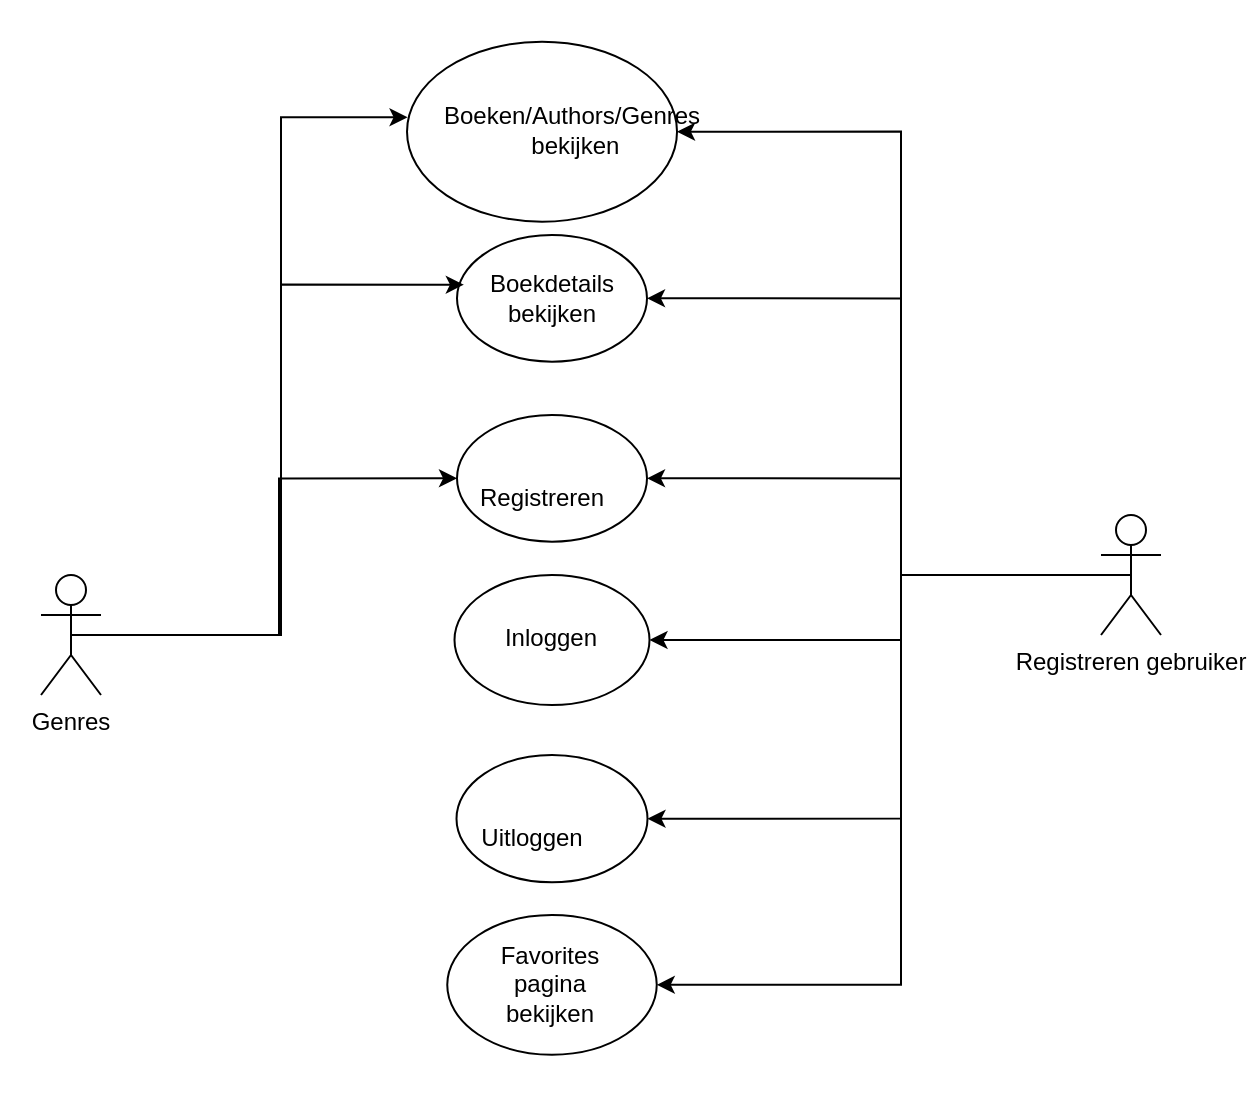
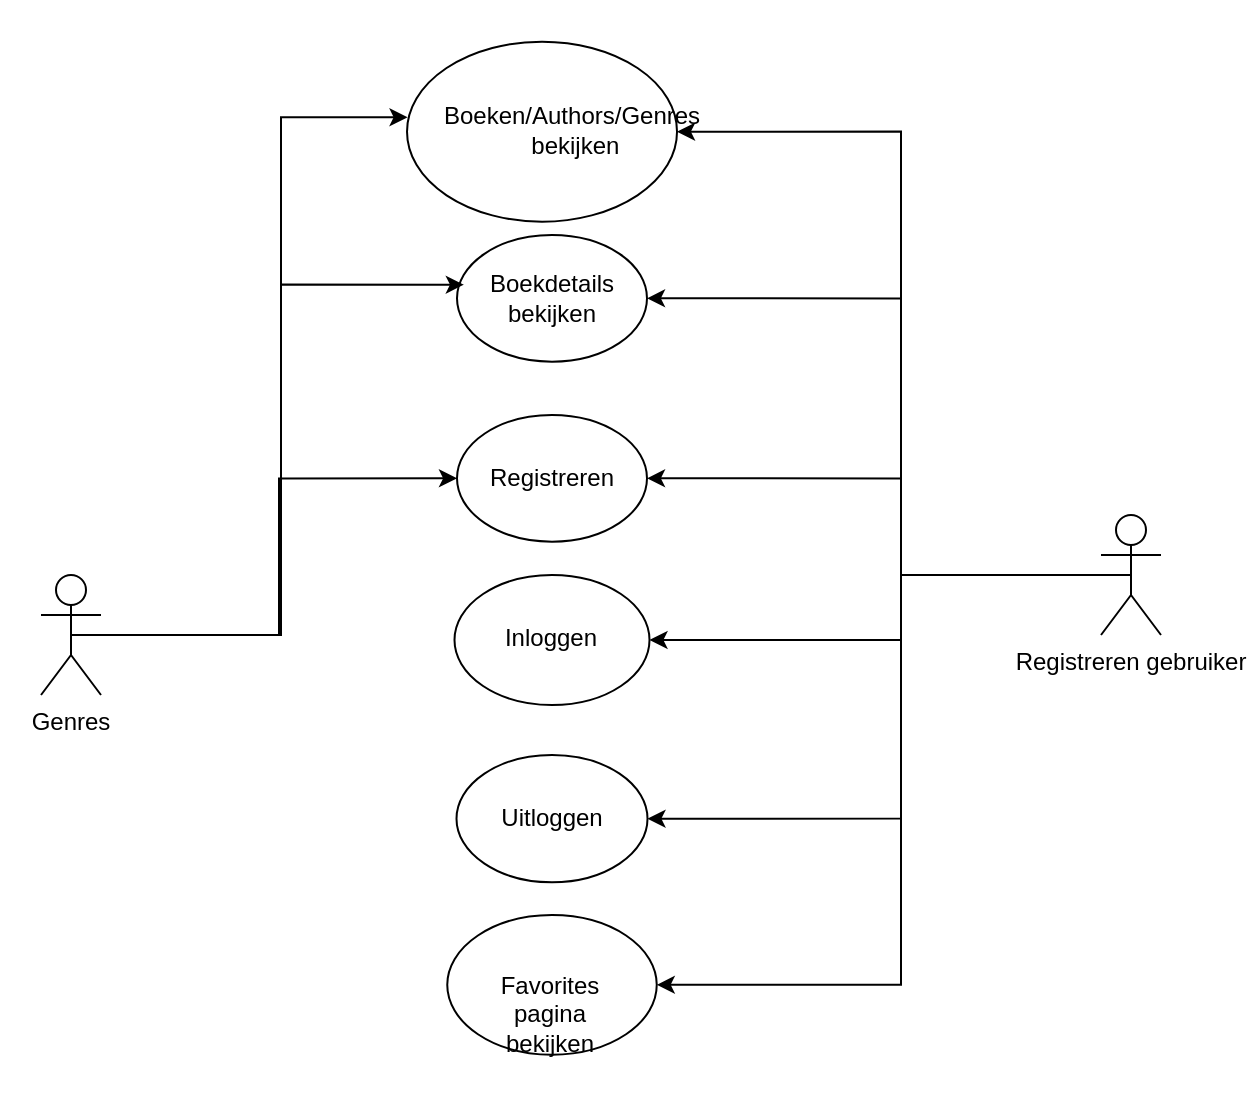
node "Registreren": moved (543, 498) -> (553, 478)
node "Uitloggen": moved (532, 839) -> (552, 819)
node "Favorites pagina bekijken": moved (552, 985) -> (552, 1015)
